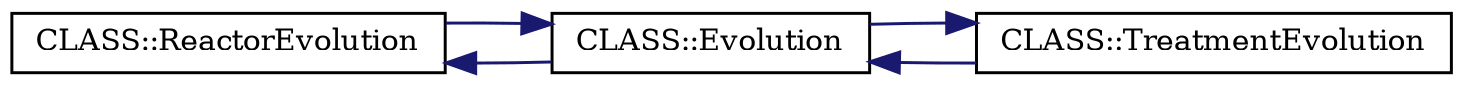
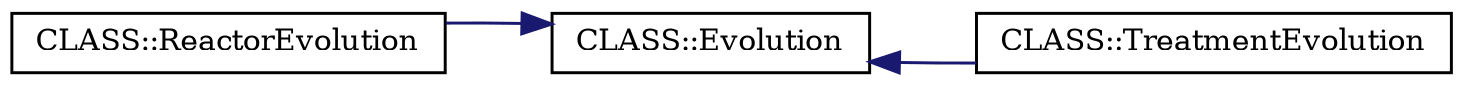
edge "CLASS::Evolution" -> "CLASS::TreatmentEvolution": removed
edge "CLASS::Evolution" -> "CLASS::ReactorEvolution": removed
